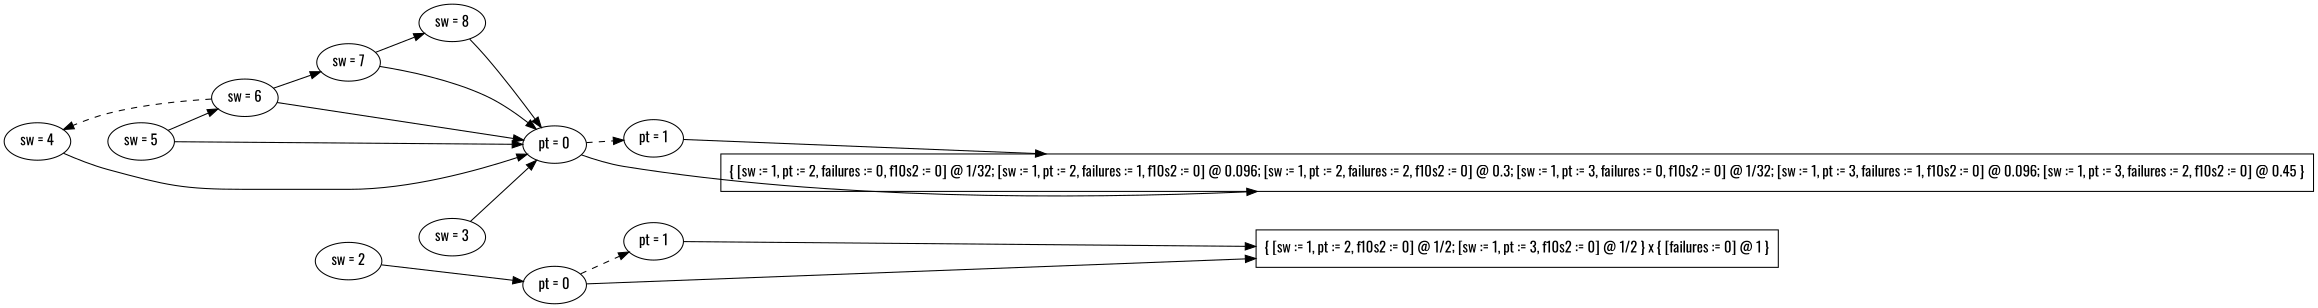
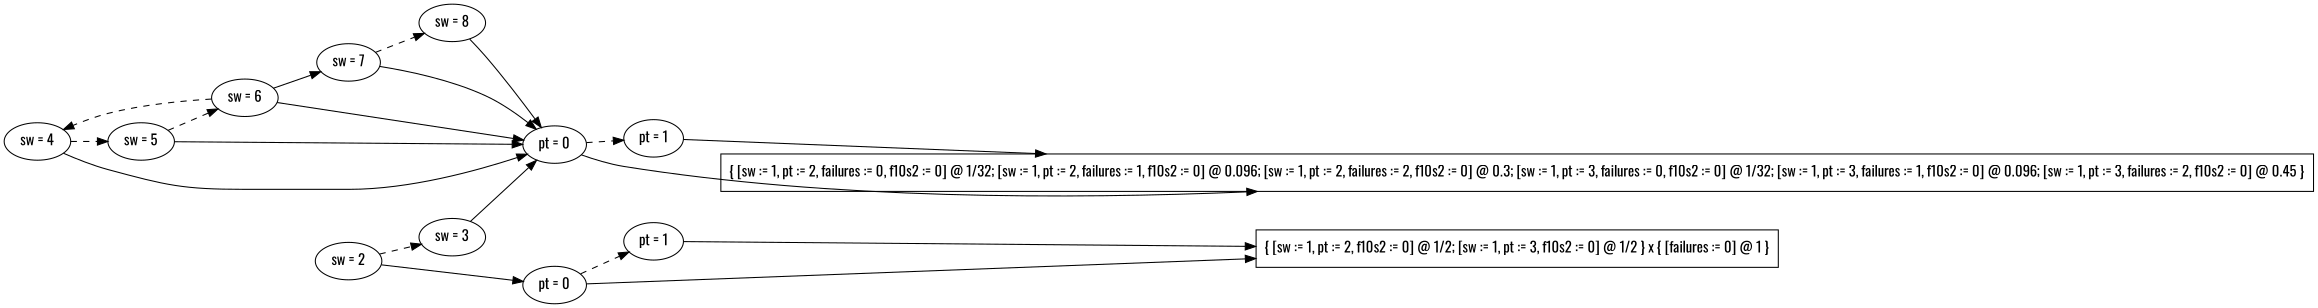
edge "sw = 7" -> "sw = 8": style solid -> dashed
edge "sw = 5" -> "sw = 6": style solid -> dashed
edge "sw = 4" -> "sw = 5": added
edge "sw = 2" -> "sw = 3": added
